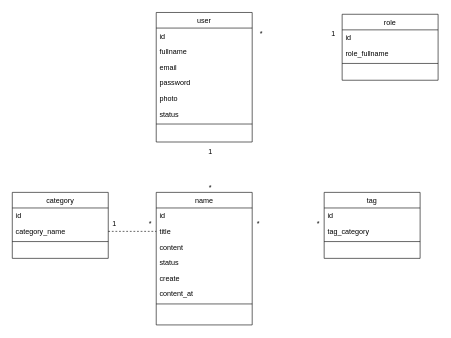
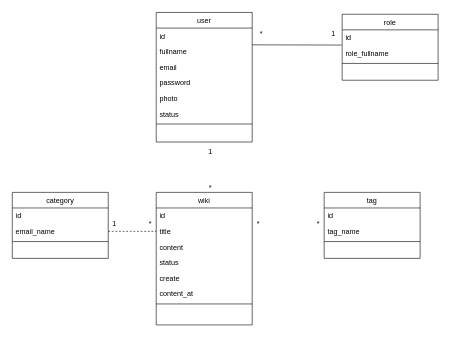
edge "role_fullname" -- "user": added
node "name": label "name" -> "wiki"
node "category_name": label "category_name" -> "email_name"
node "tag_category": label "tag_category" -> "tag_name"
